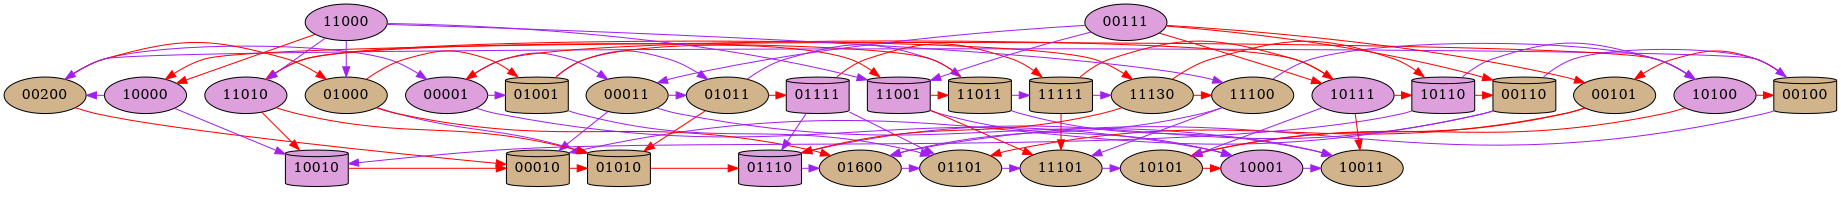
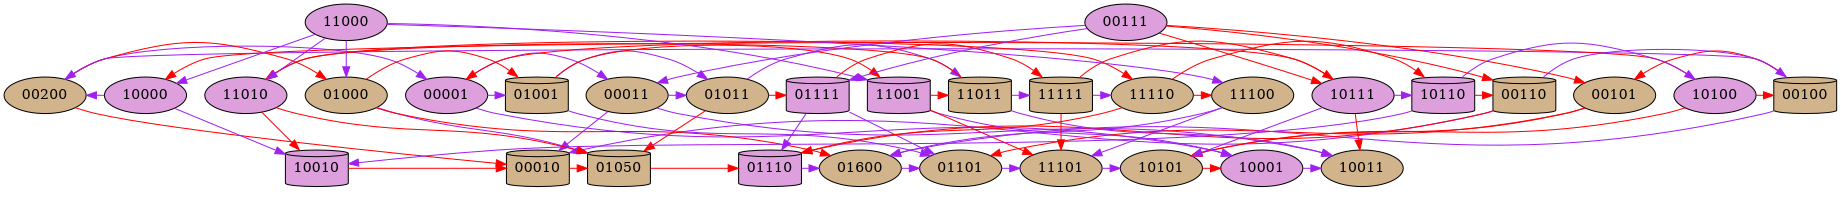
edge "11100" -> "10100": removed
edge "00111" -> "11001": now "00111" -> "01111"
edge "11000" -> "10000": color red -> purple
node "11130": label "11130" -> "11110"
edge "10111" -> "10110": color red -> purple
edge "00110" -> "01110": color purple -> red
node "01010": label "01010" -> "01050"
